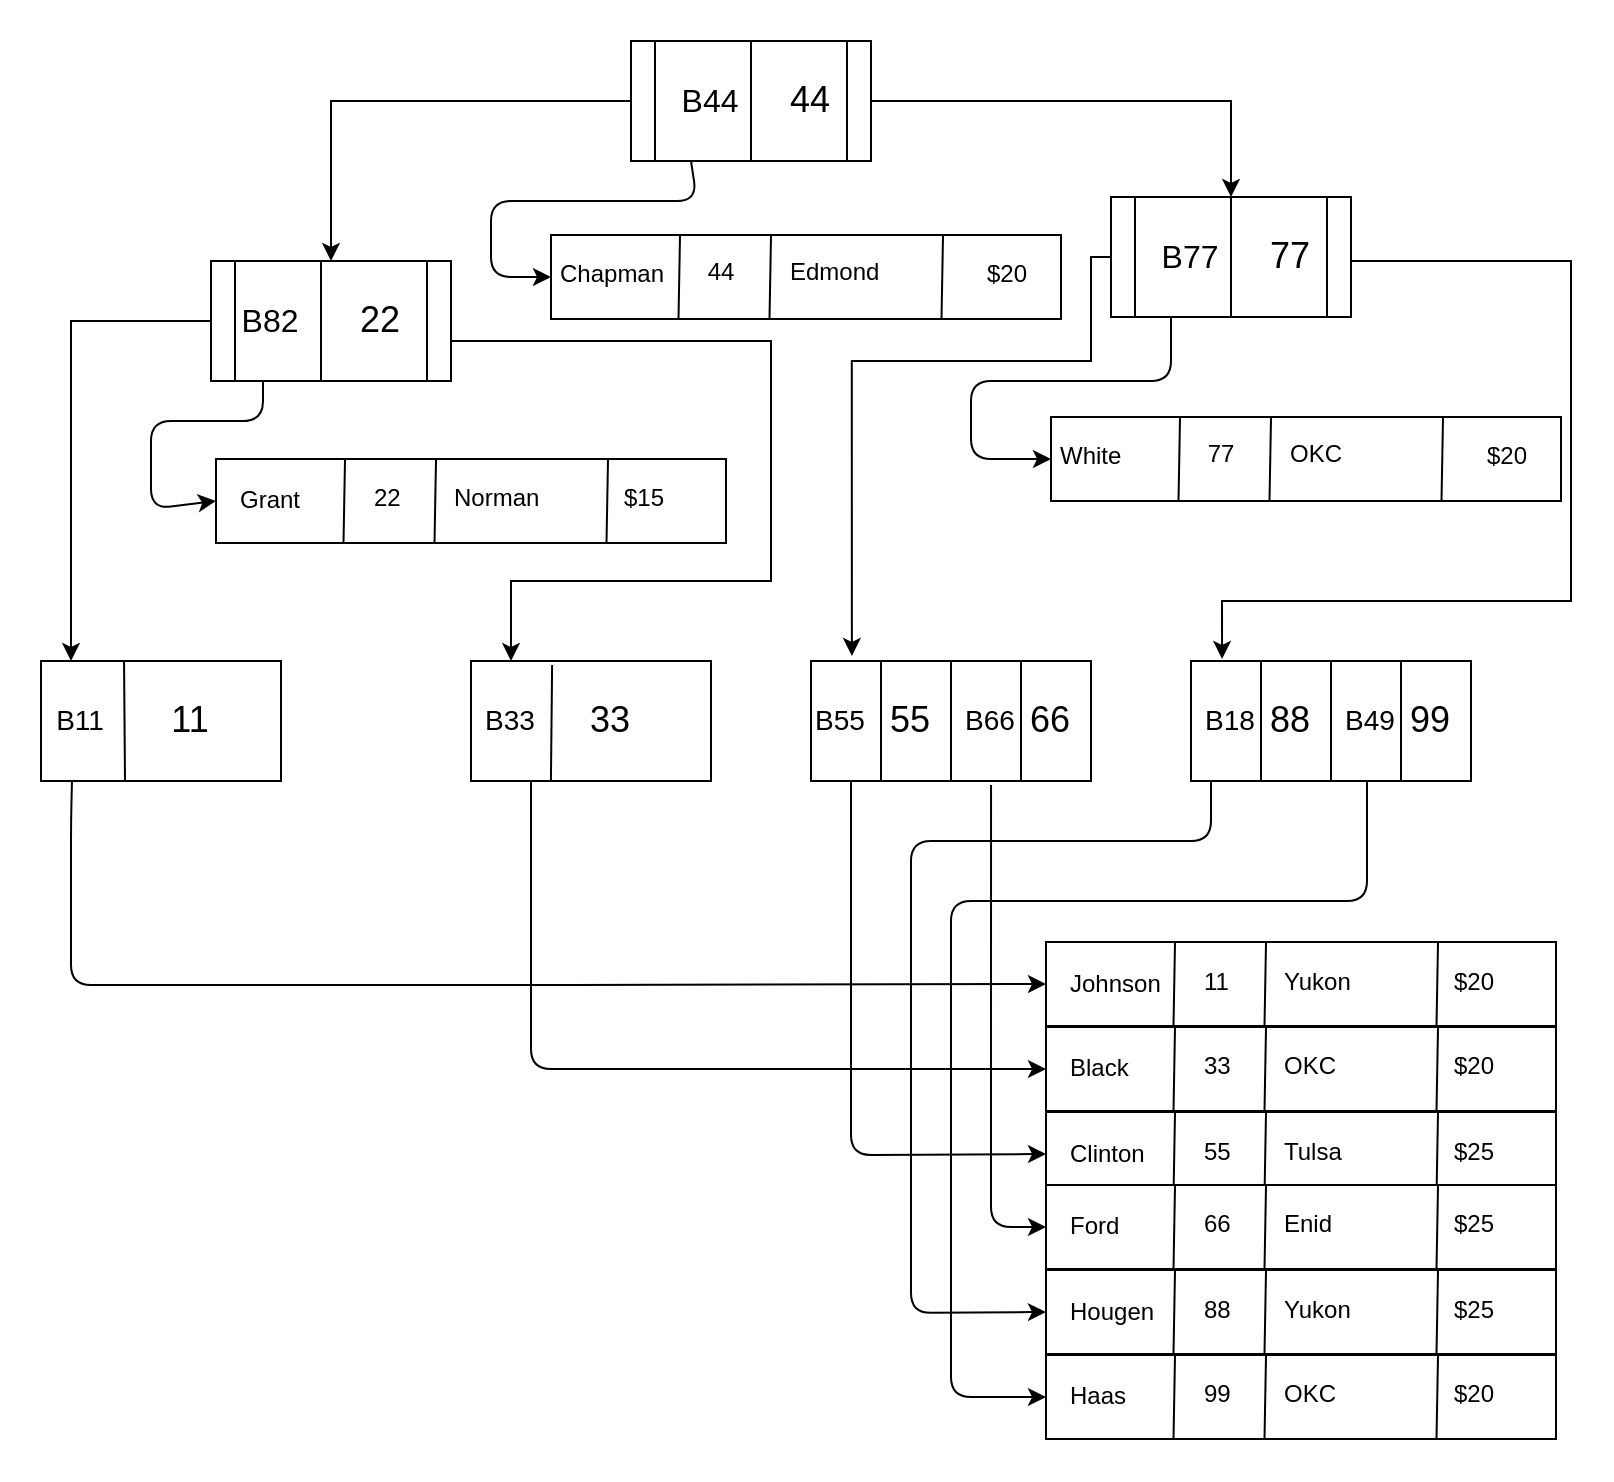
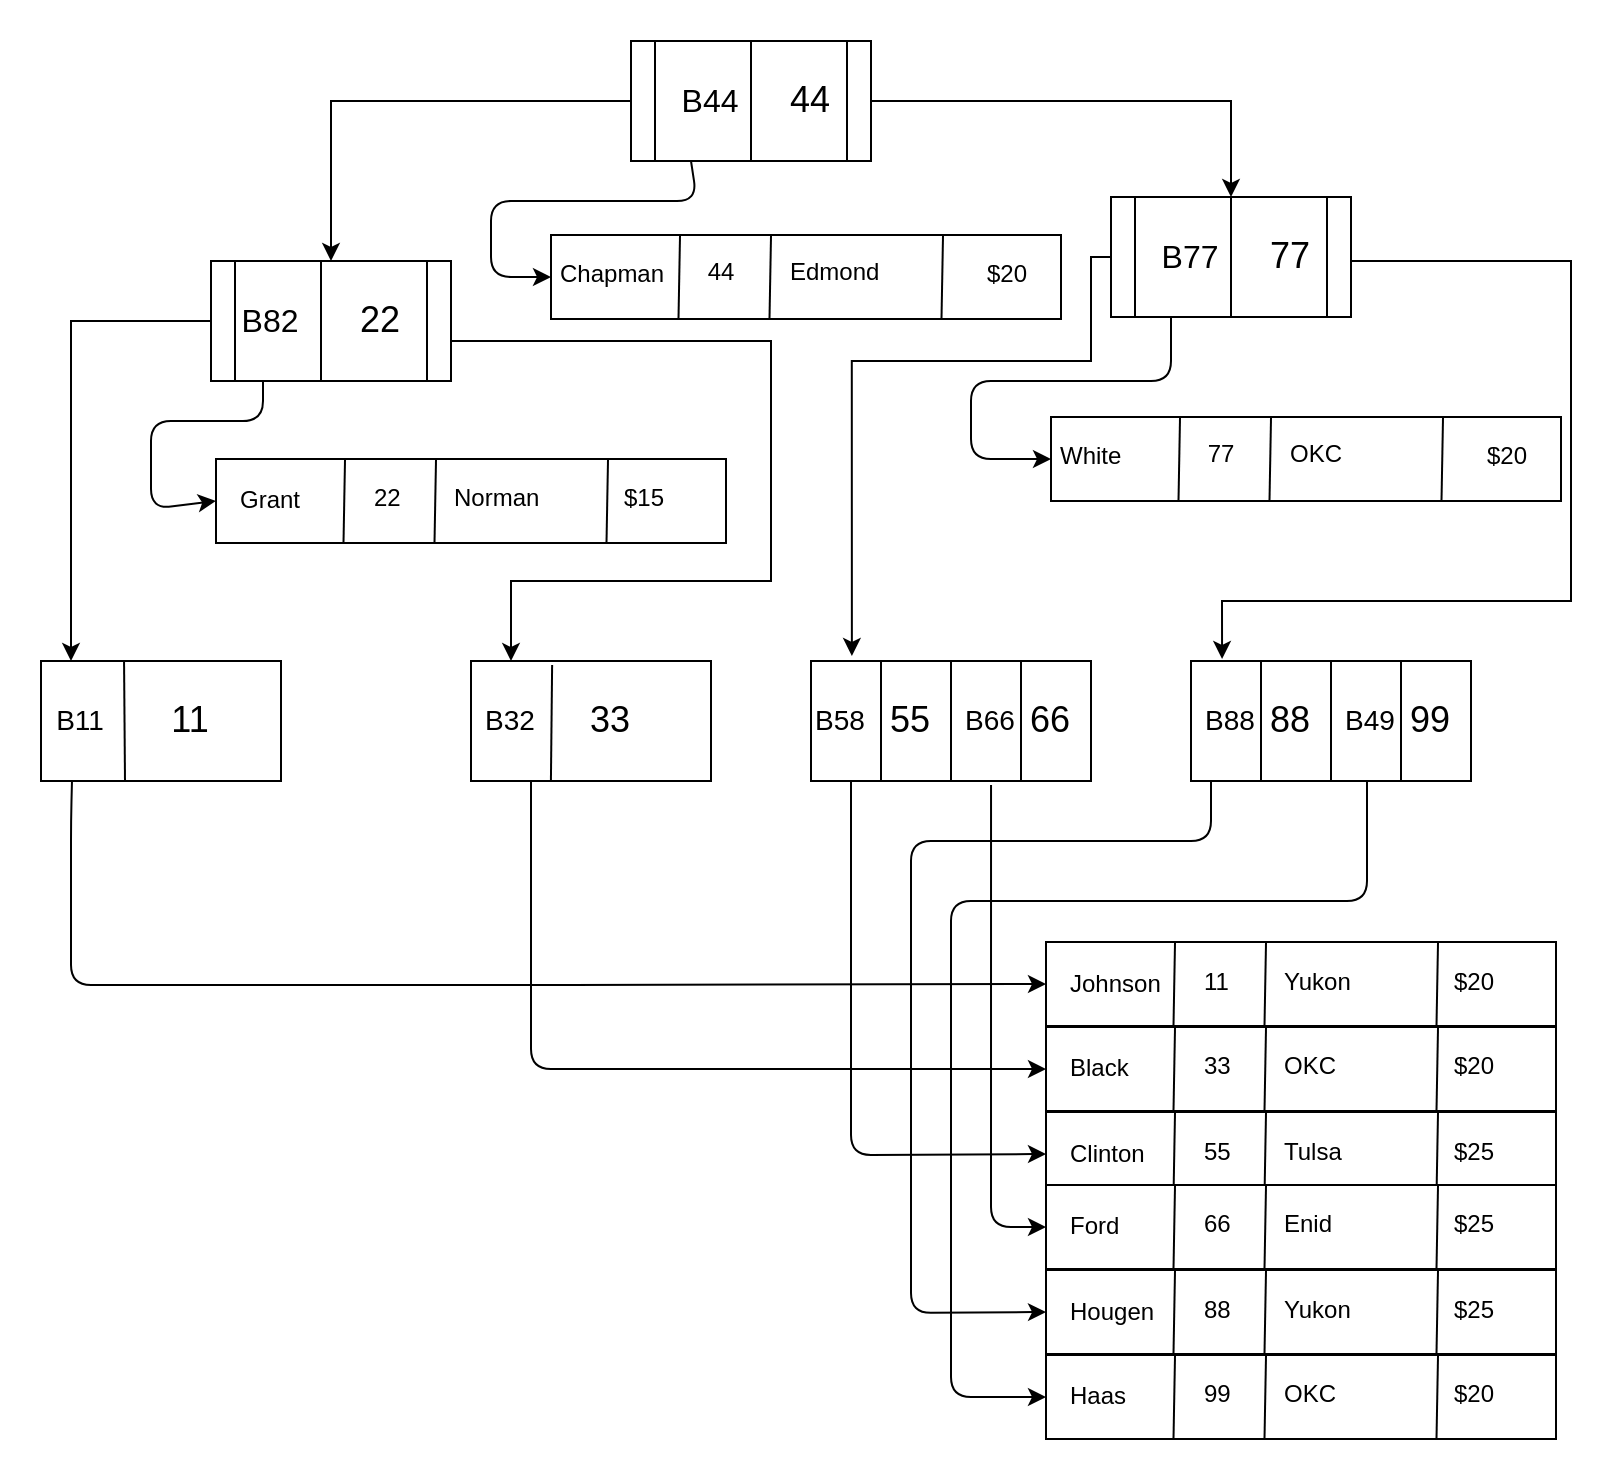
node "B33": label "B33" -> "B32"
node "B55": label "B55" -> "B58"
node "B18": label "B18" -> "B88"
